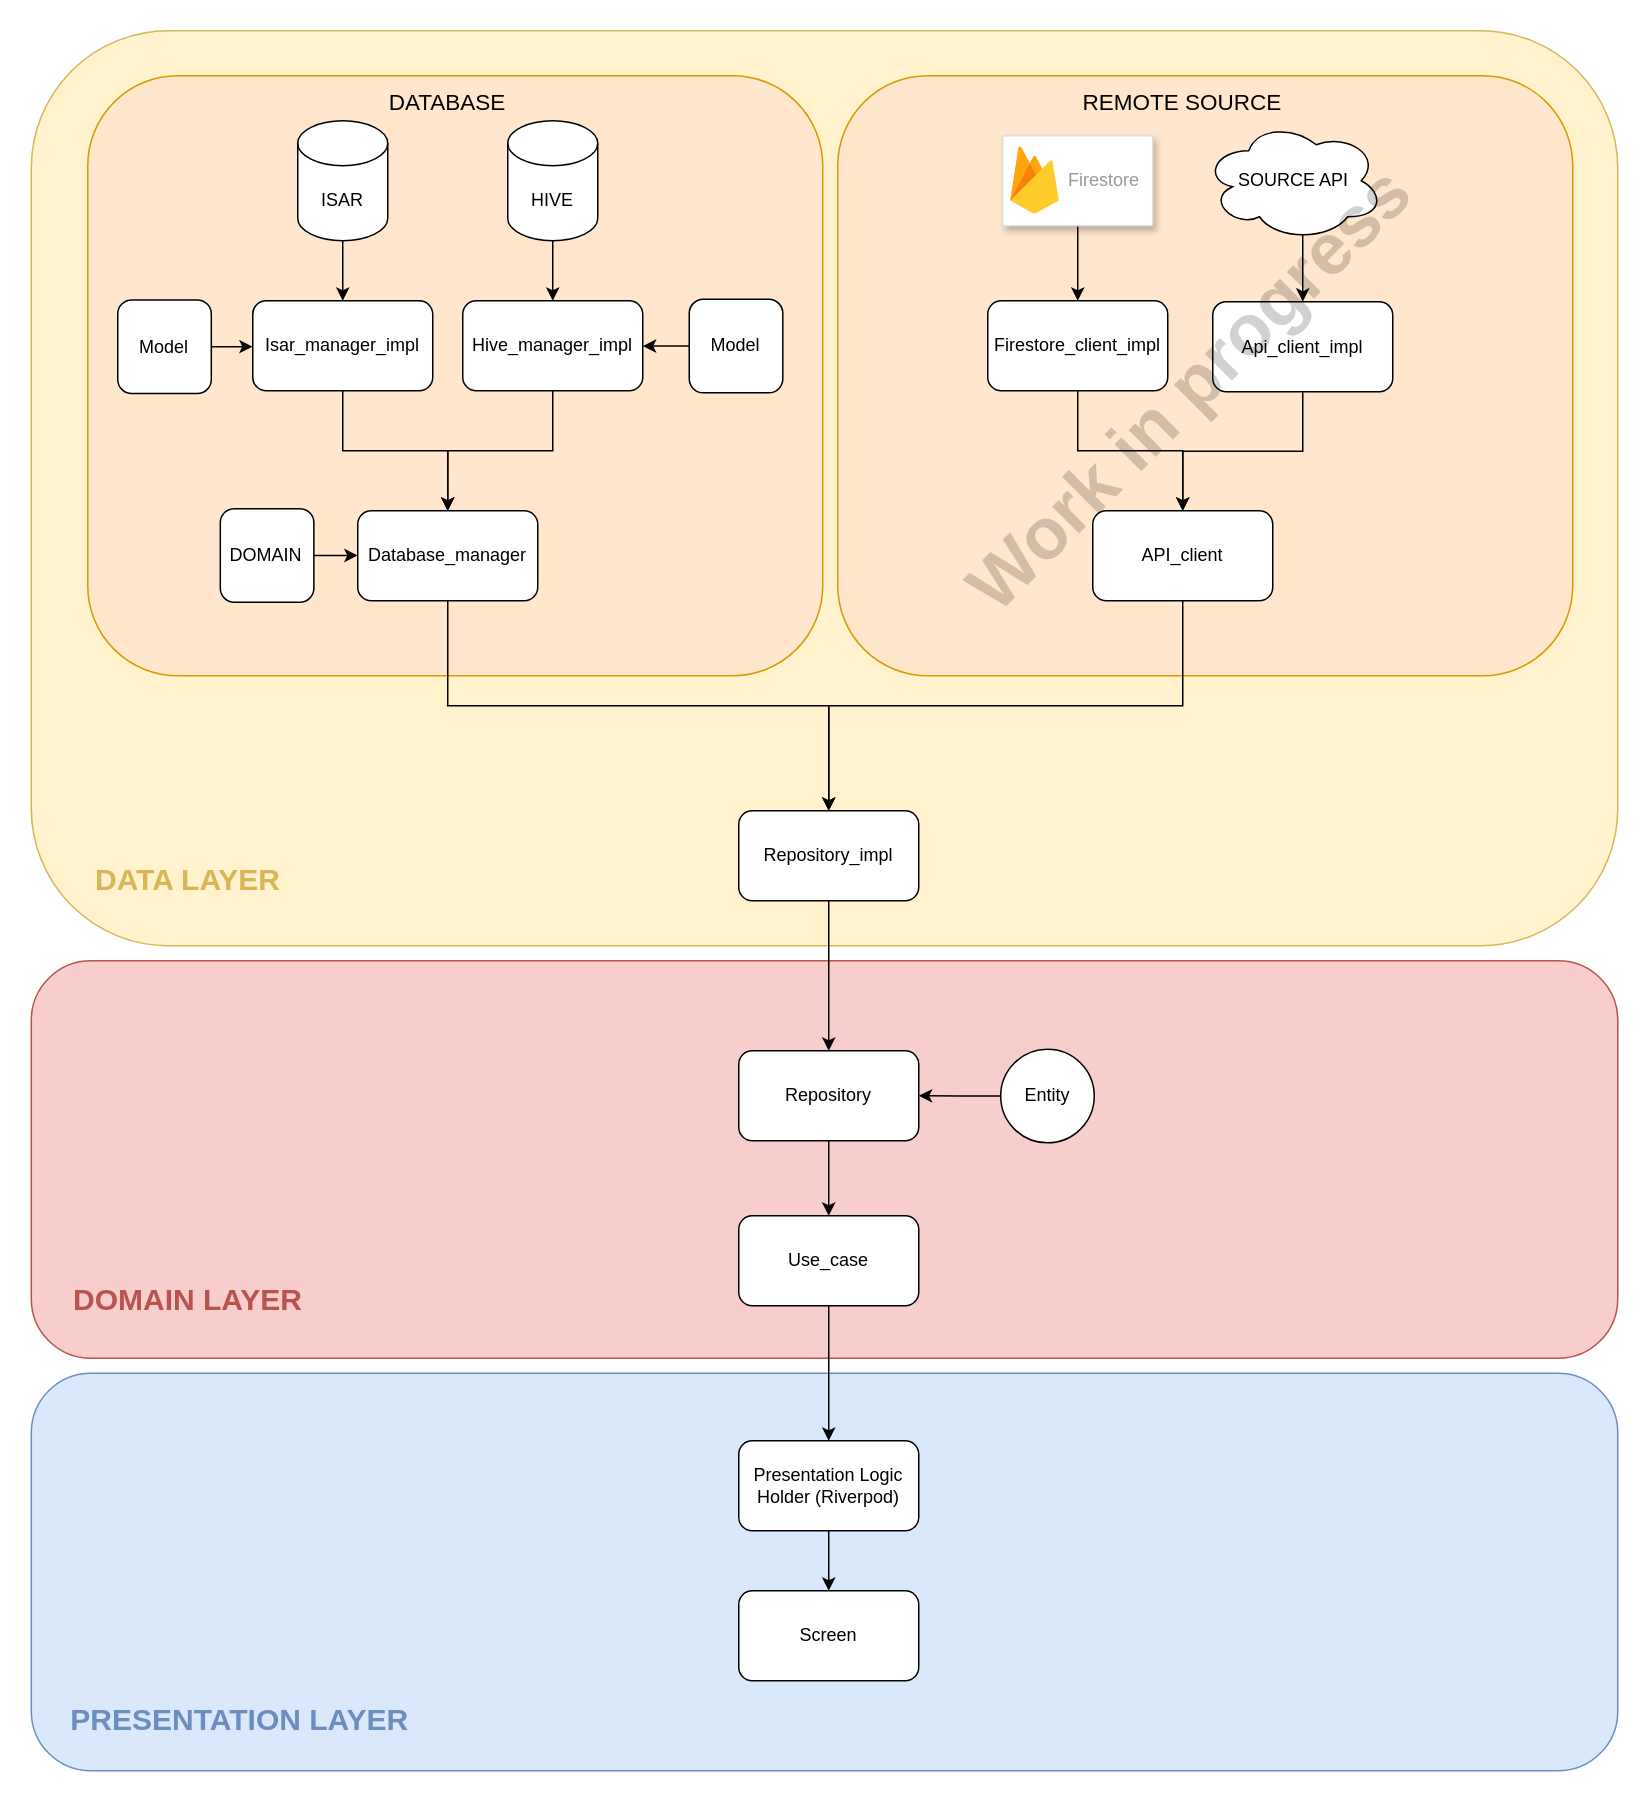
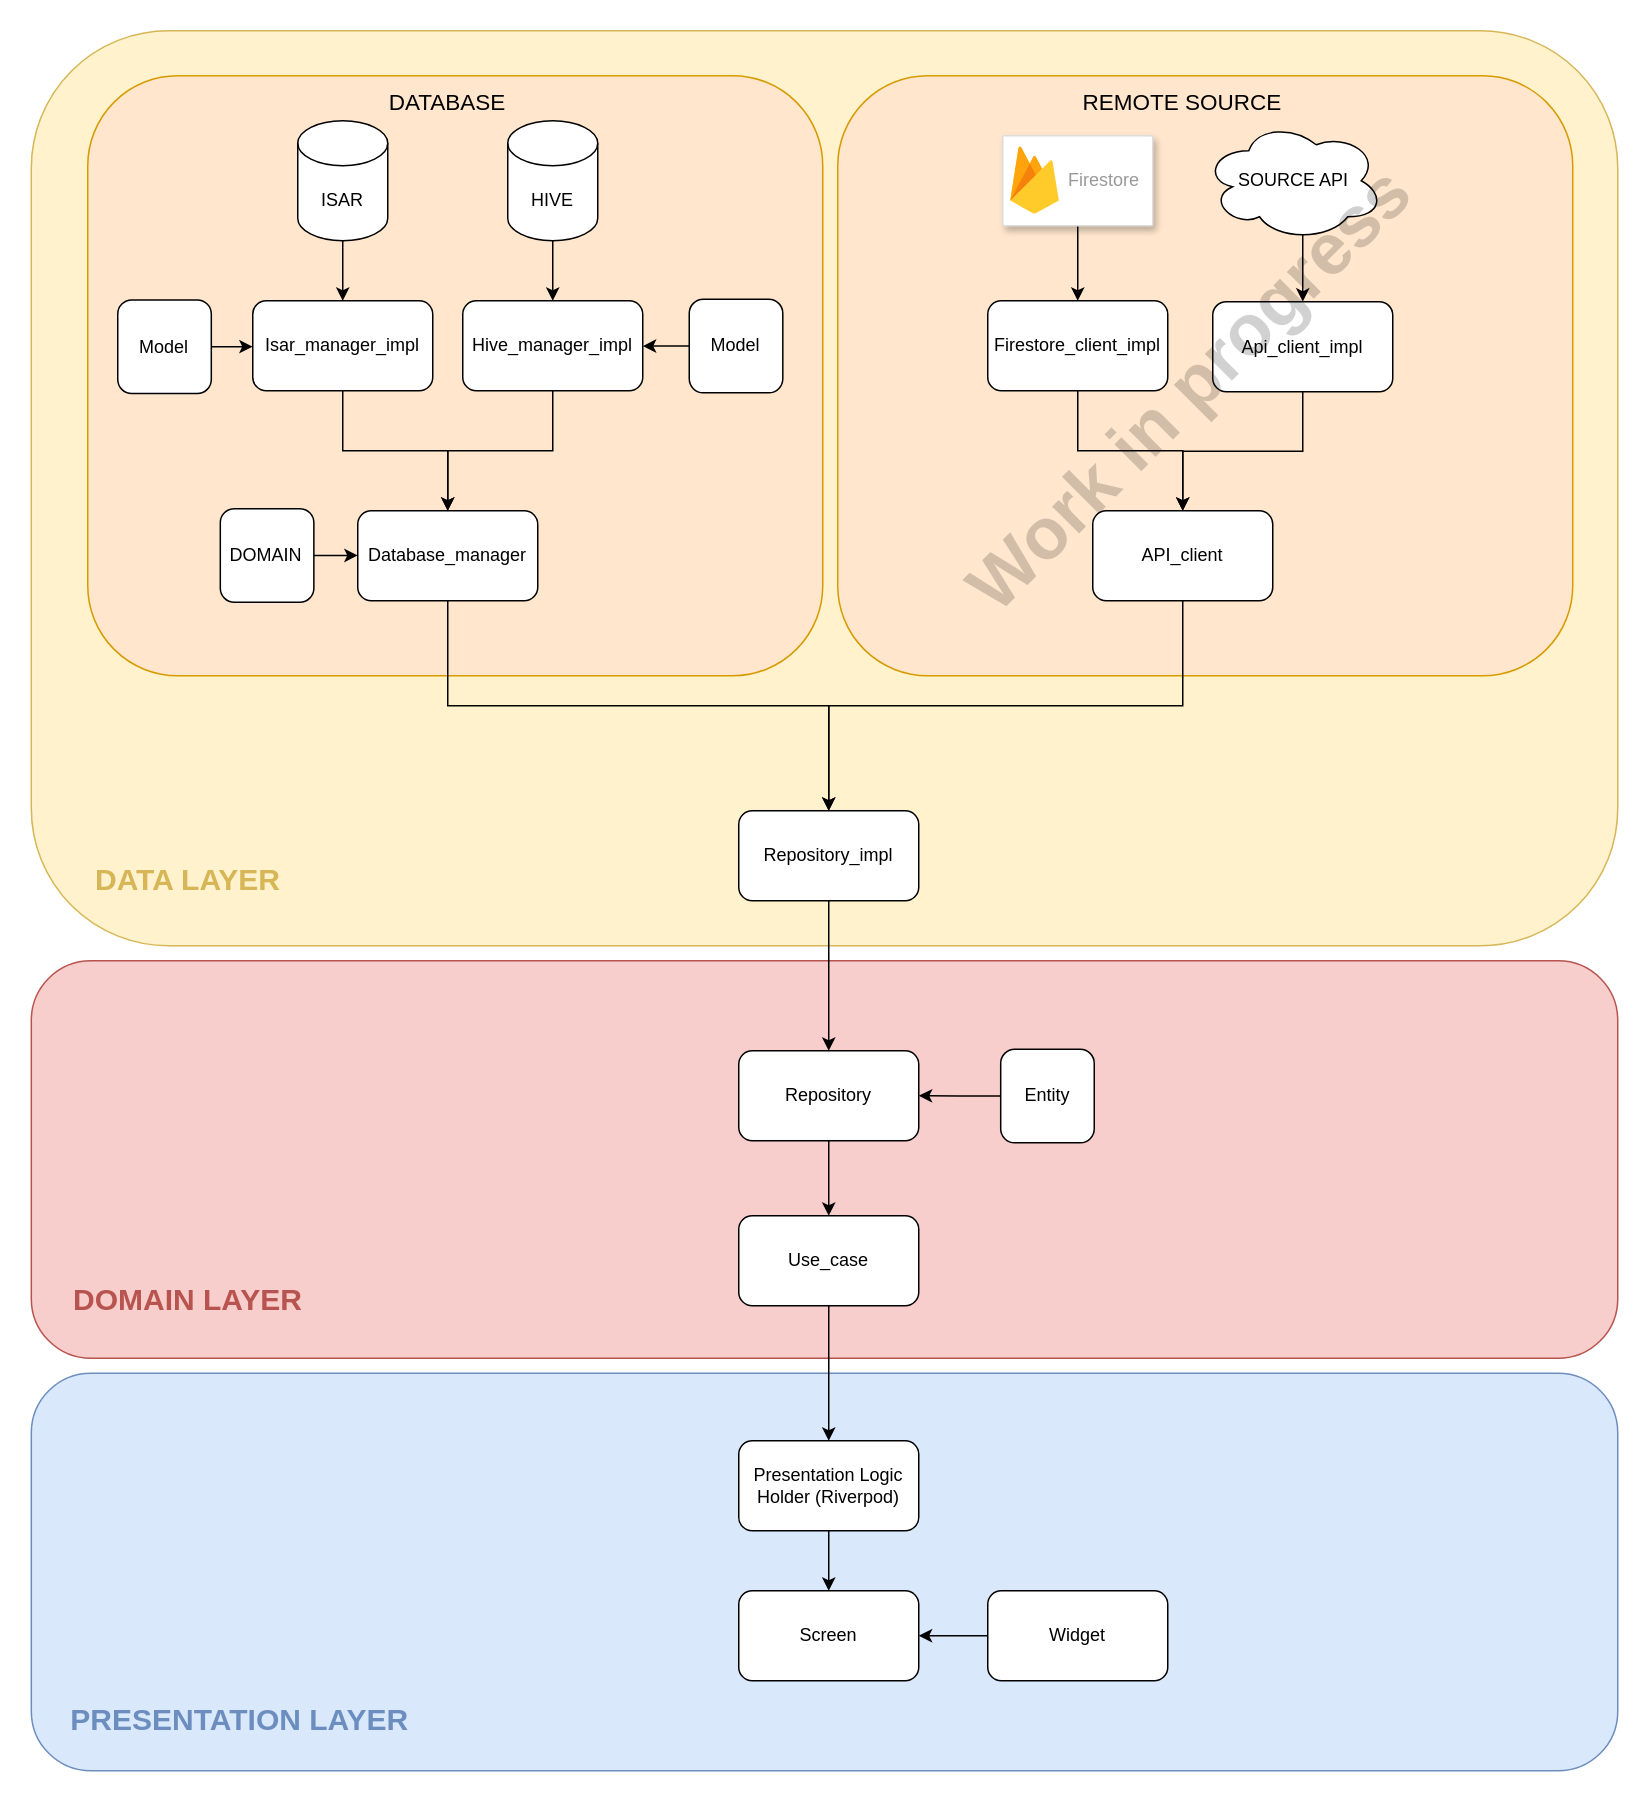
node "Entity": shape ellipse -> rounded rectangle
edge "Widget" -> "Screen": added
node "Widget": added
